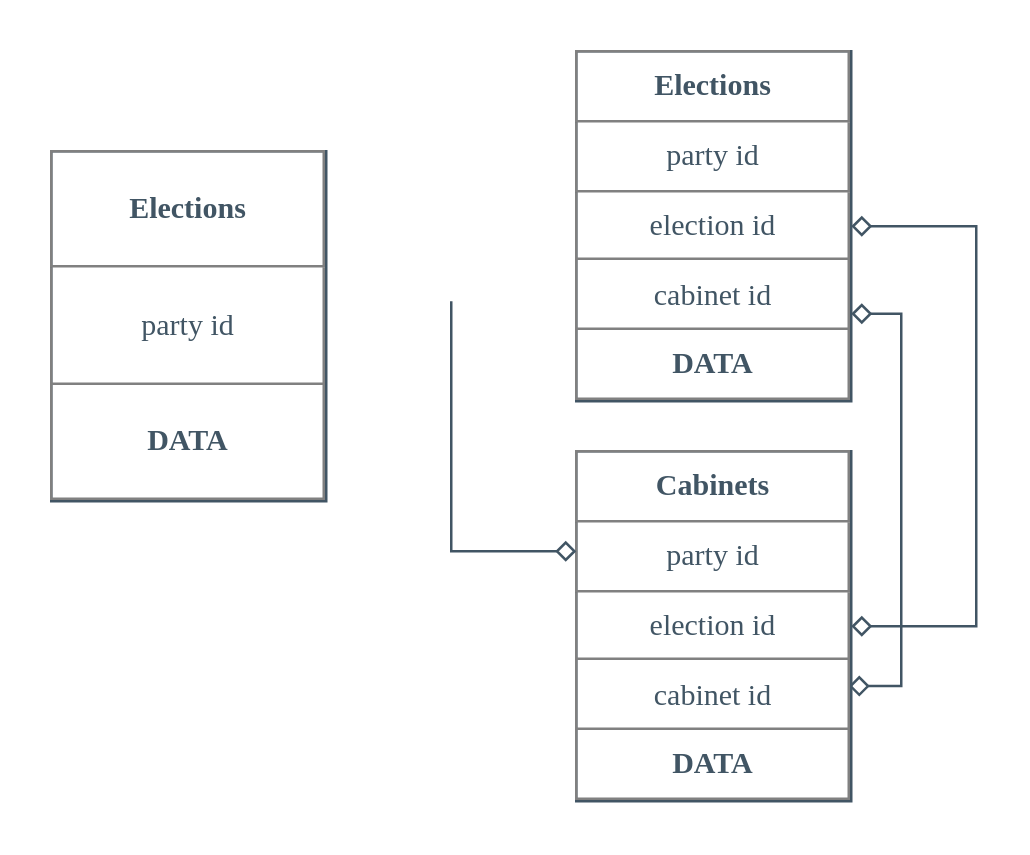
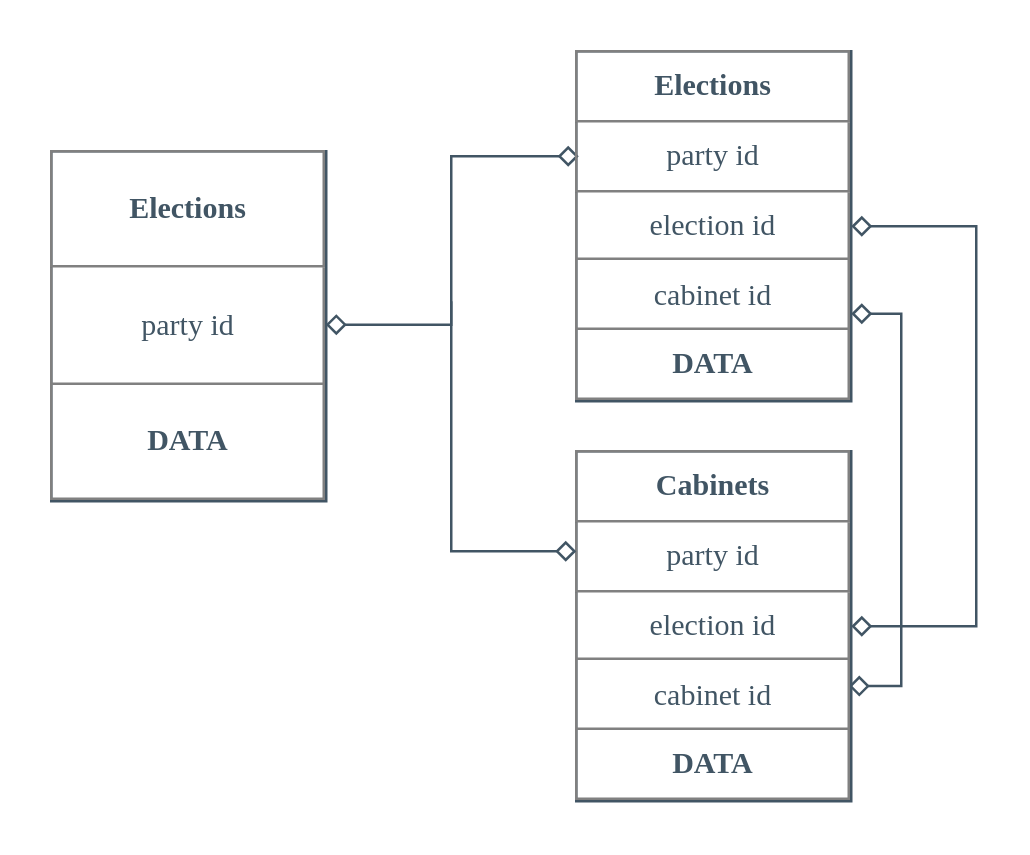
edge "Elections party id election id cabinet id DATA" -- "Elections party id DATA": added
